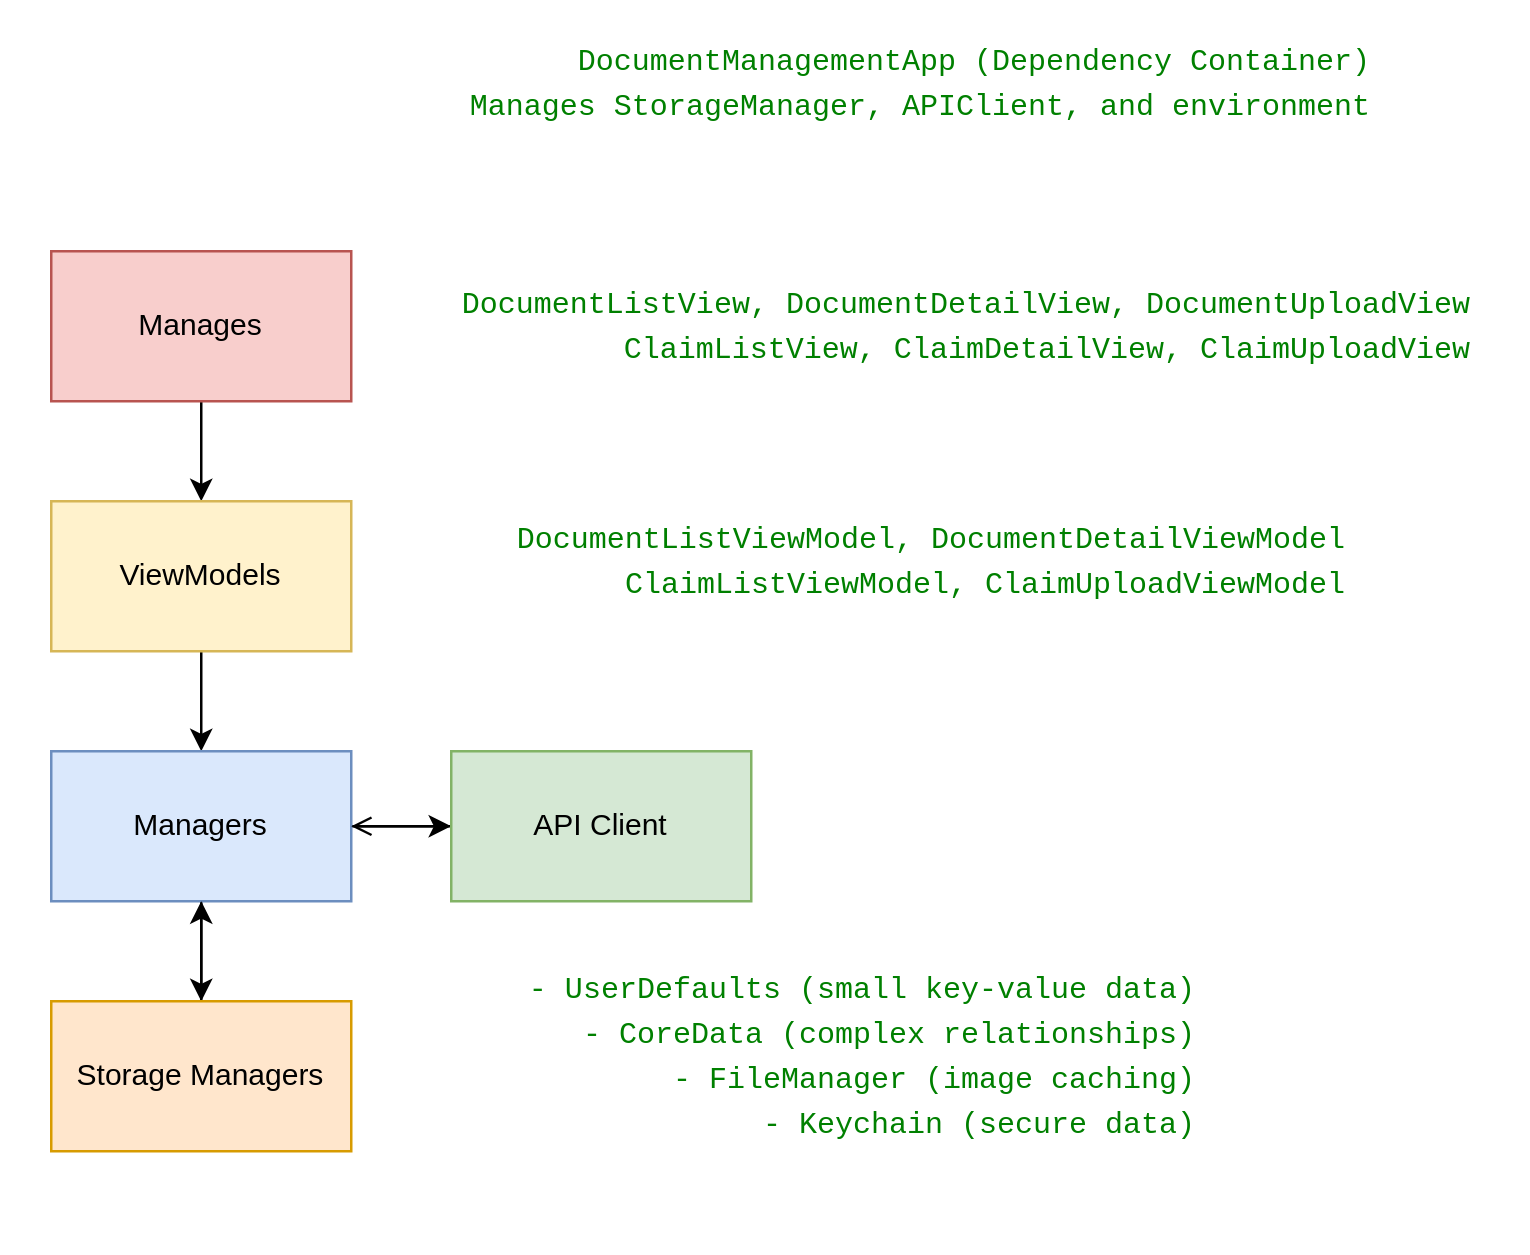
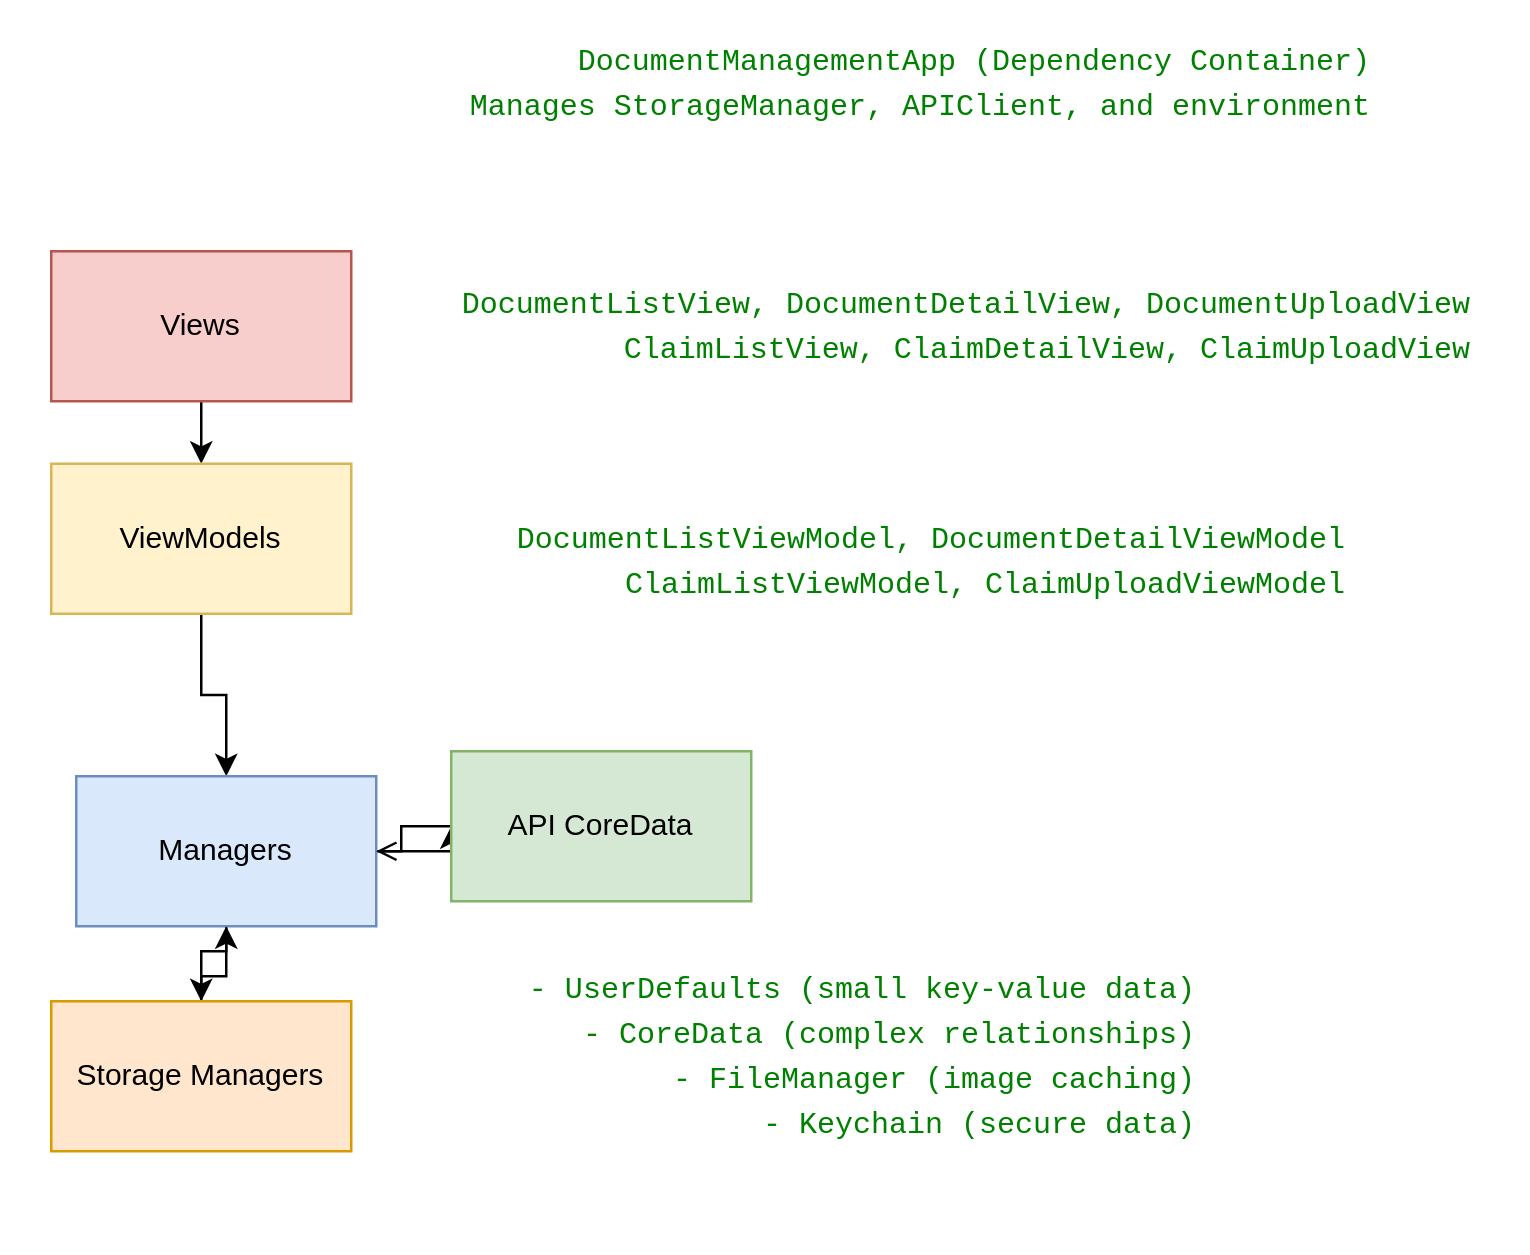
node "Manages": label "Manages" -> "Views"
node "ViewModels": moved (201, 576) -> (201, 539)
node "Managers": moved (201, 826) -> (226, 851)
node "API Client": label "API Client" -> "API CoreData"
